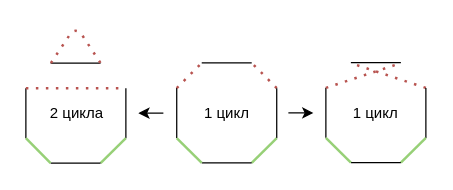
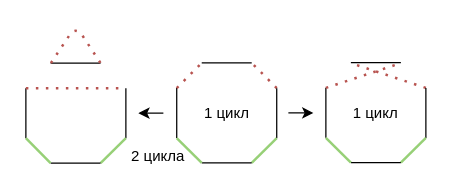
node "2 цикла": moved (77, 113) -> (158, 157)
